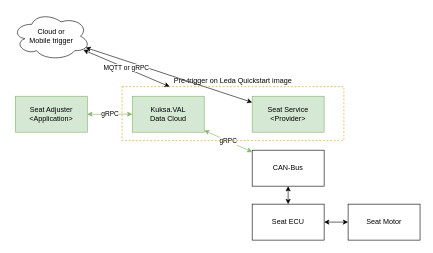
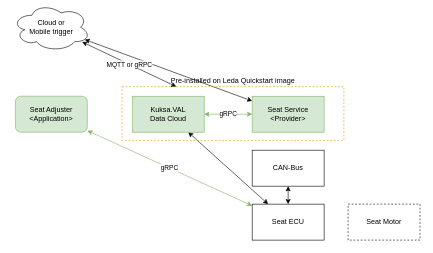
node "Cloud or Mobile trigger": moved (51, 36) -> (51, 27)
node "Pre-trigger on Leda Quickstart image": label "Pre-trigger on Leda Quickstart image" -> "Pre-installed on Leda Quickstart image"
node "Seat Adjuster <Application>": shape rectangle -> rounded rectangle
edge "Seat Adjuster <Application>" -- "Kuksa.VAL Data Cloud": now "Seat Adjuster <Application>" -- "Seat ECU"
edge "Kuksa.VAL Data Cloud" -- "CAN-Bus": now "Kuksa.VAL Data Cloud" -- "Seat Service <Provider>"
edge "Seat ECU" -- "Seat Motor": now "Seat ECU" -- "Kuksa.VAL Data Cloud"
node "Seat Motor": style solid -> dashed
